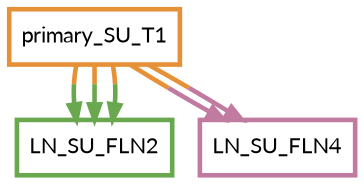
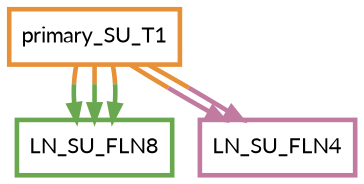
node "LN_SU_FLN2": label "LN_SU_FLN2" -> "LN_SU_FLN8"
